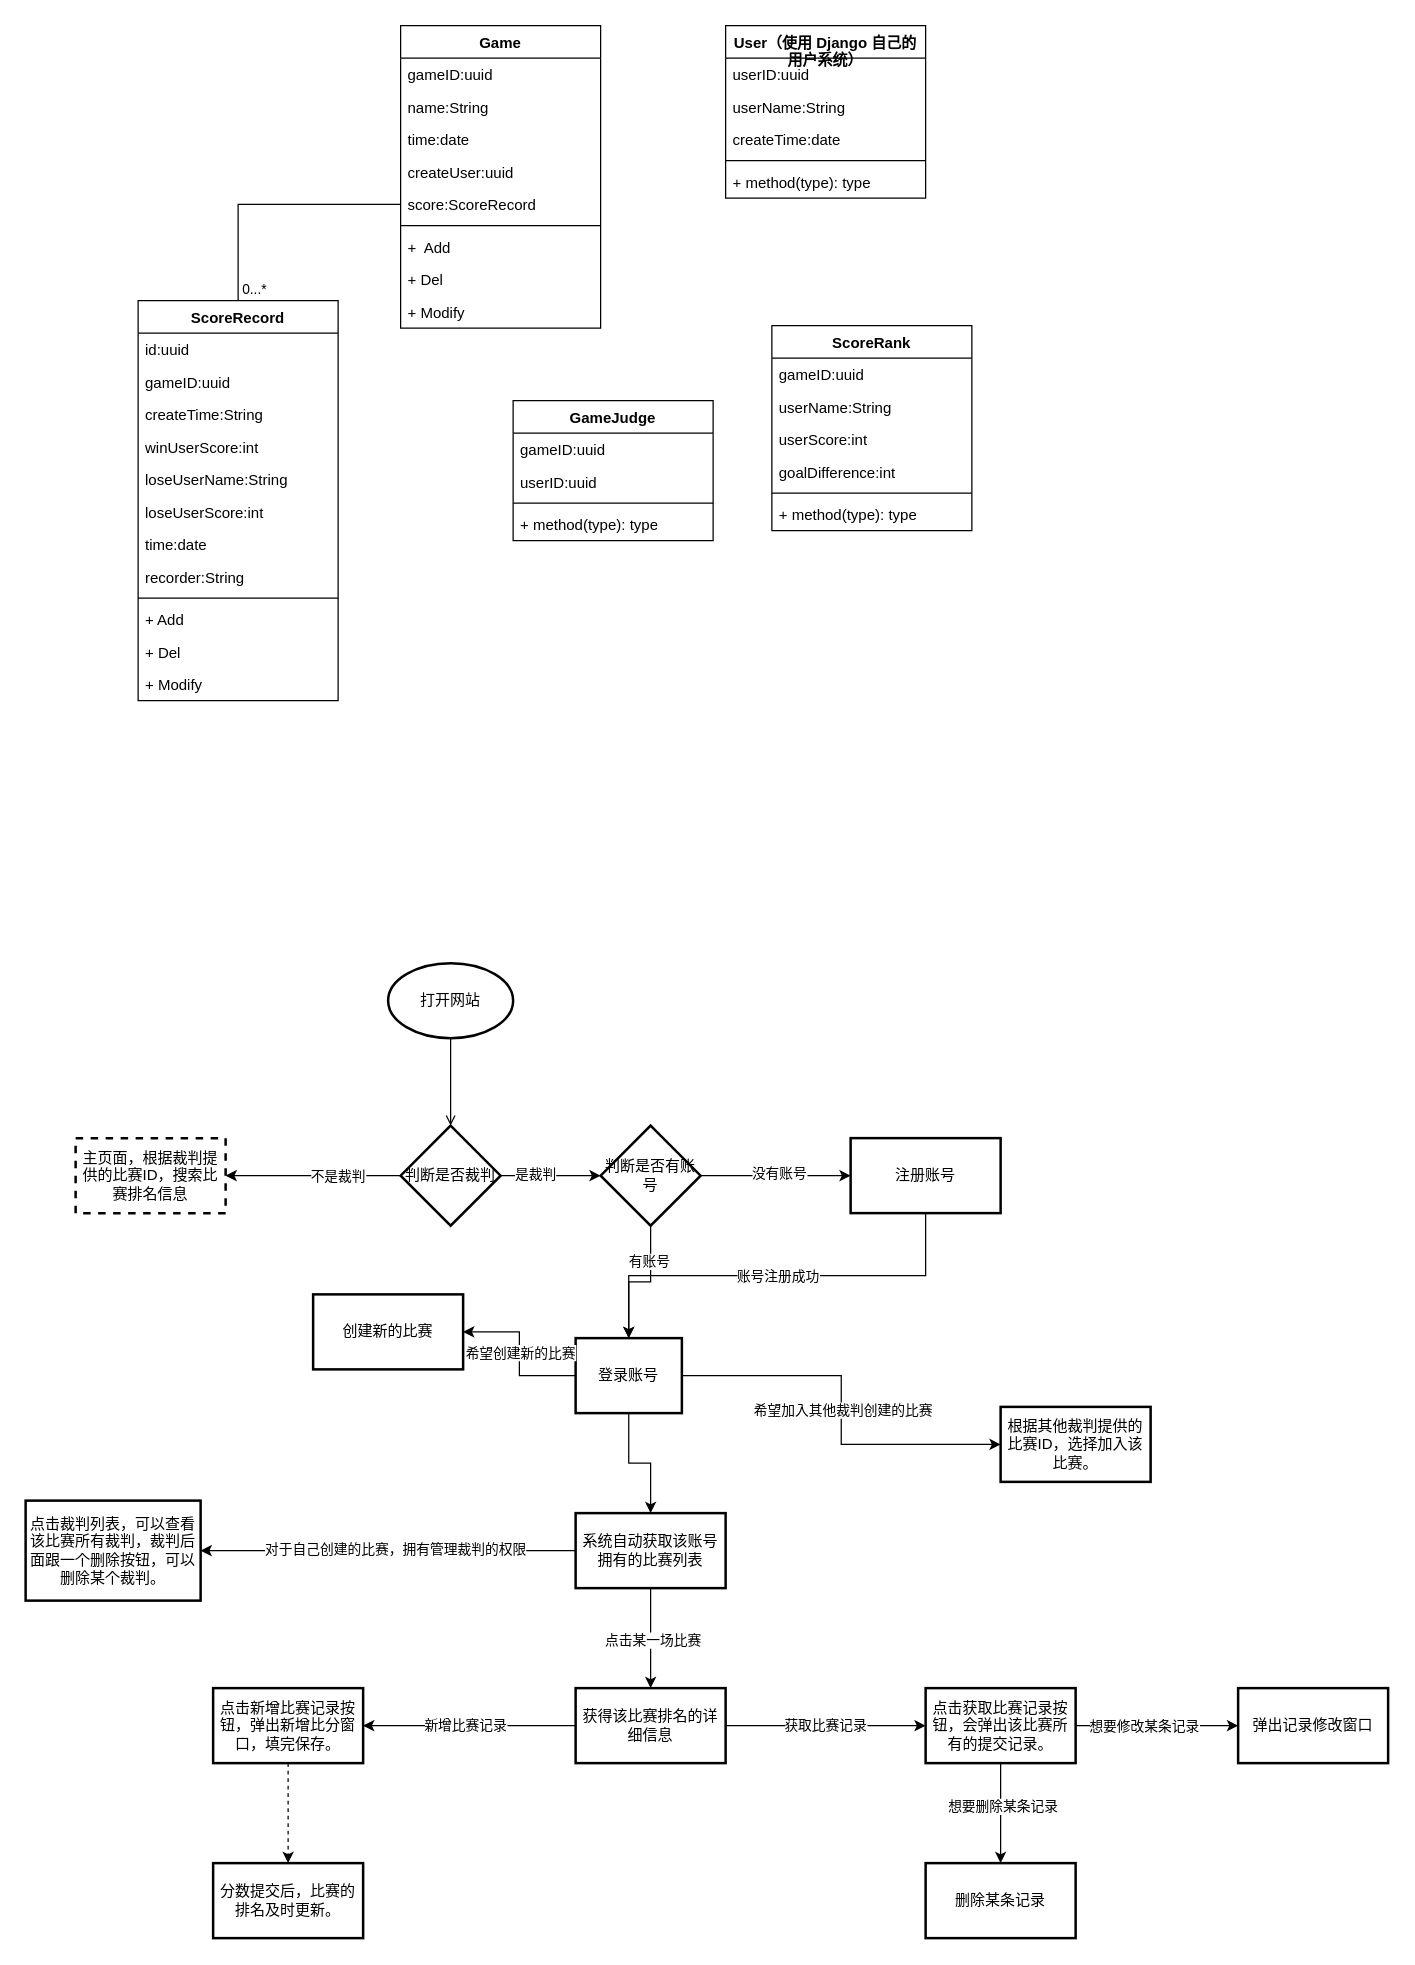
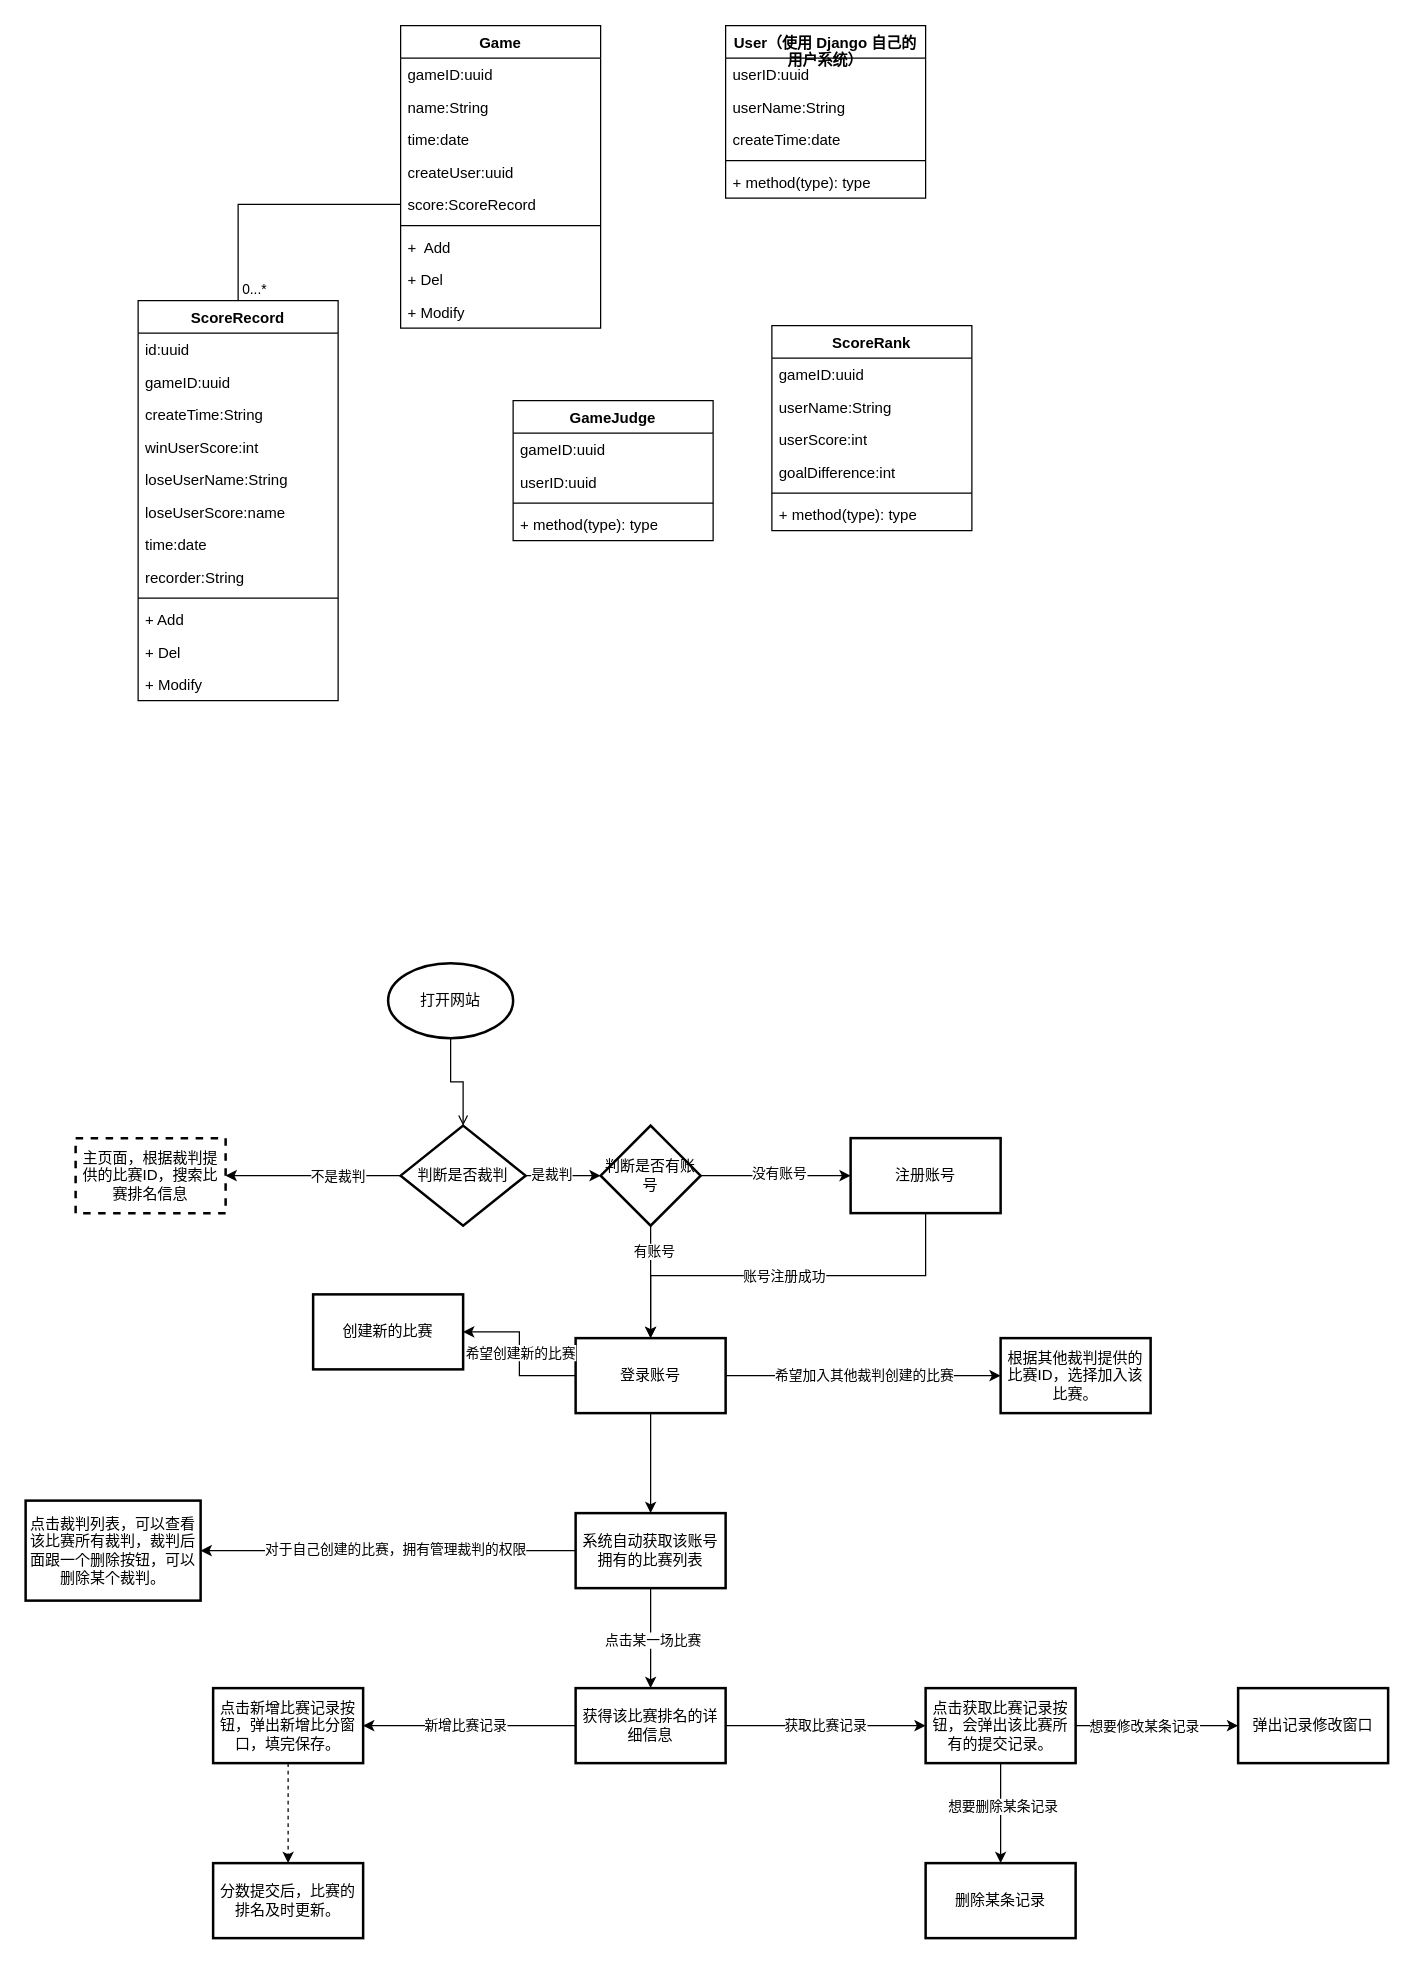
node "loseUserScore:int": label "loseUserScore:int" -> "loseUserScore:name"
node "判断是否裁判": size 100x100 -> 125x100
node "登录账号": size 106x75 -> 150x75
node "根据其他裁判提供的比赛ID，选择加入该比赛。": moved (1076, 1444) -> (1076, 1376)
